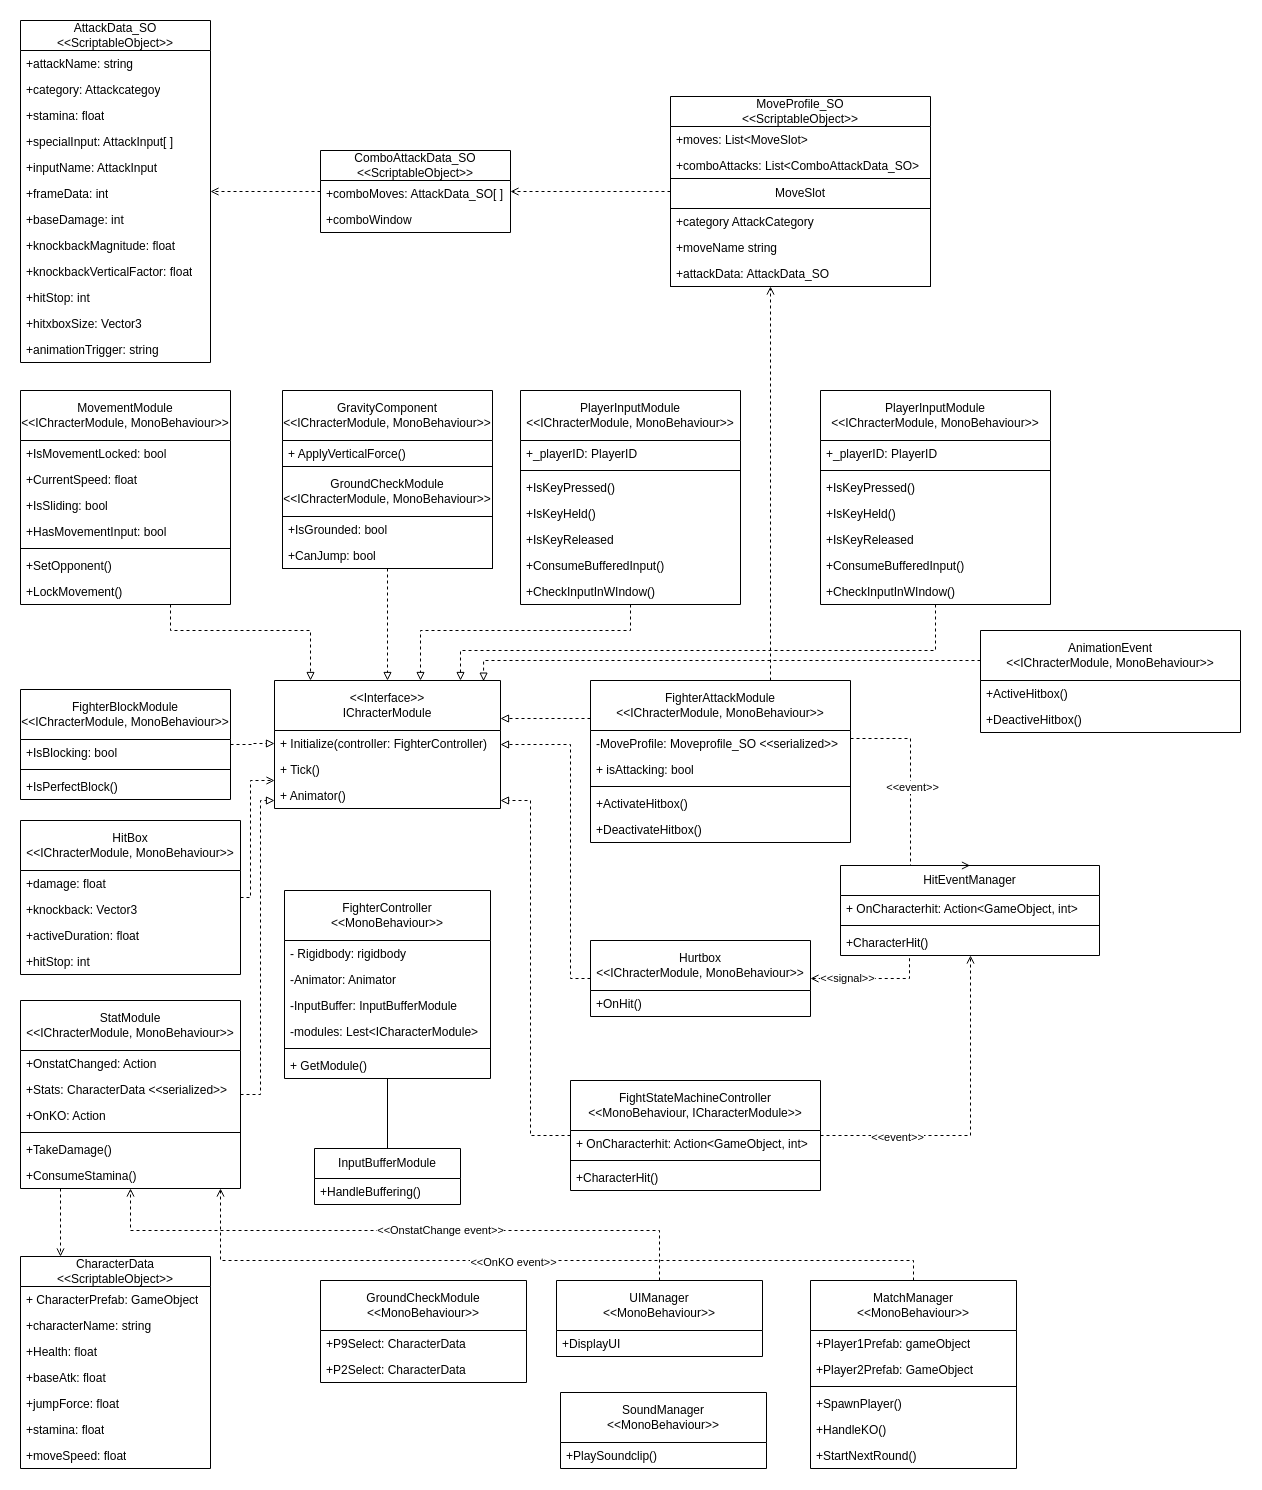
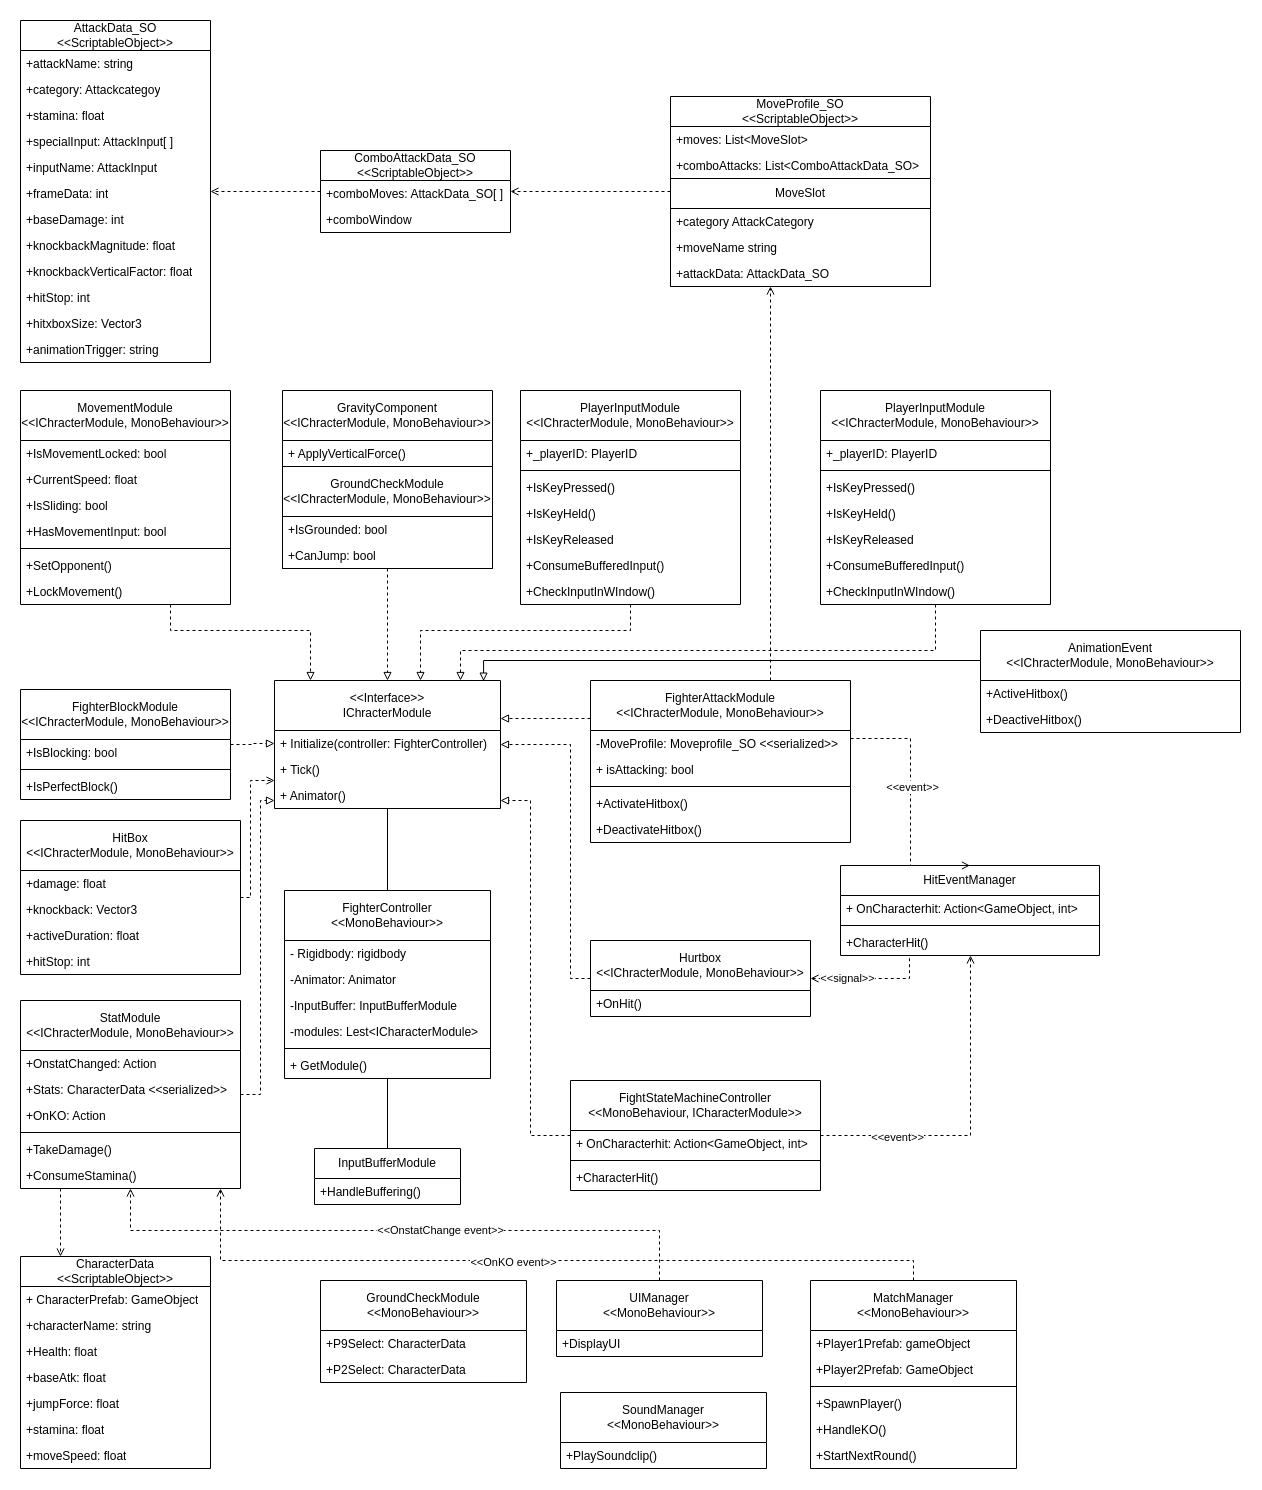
edge "AnimationEvent <<IChracterModule, MonoBehaviour>>" -> "<<Interface>>IChracterModule": style dashed -> solid
edge "<<Interface>>IChracterModule" -- "FighterController <<MonoBehaviour>>": added
